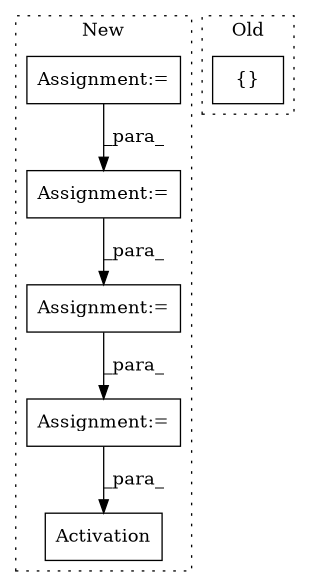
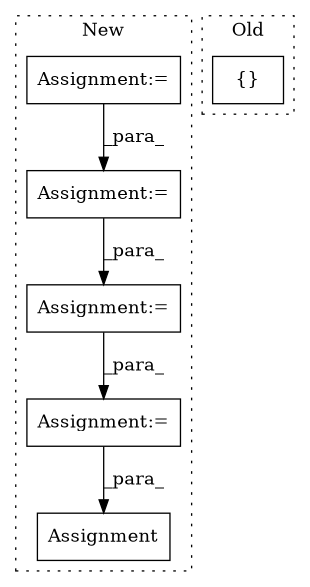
node "Activation": label "Activation" -> "Assignment"
